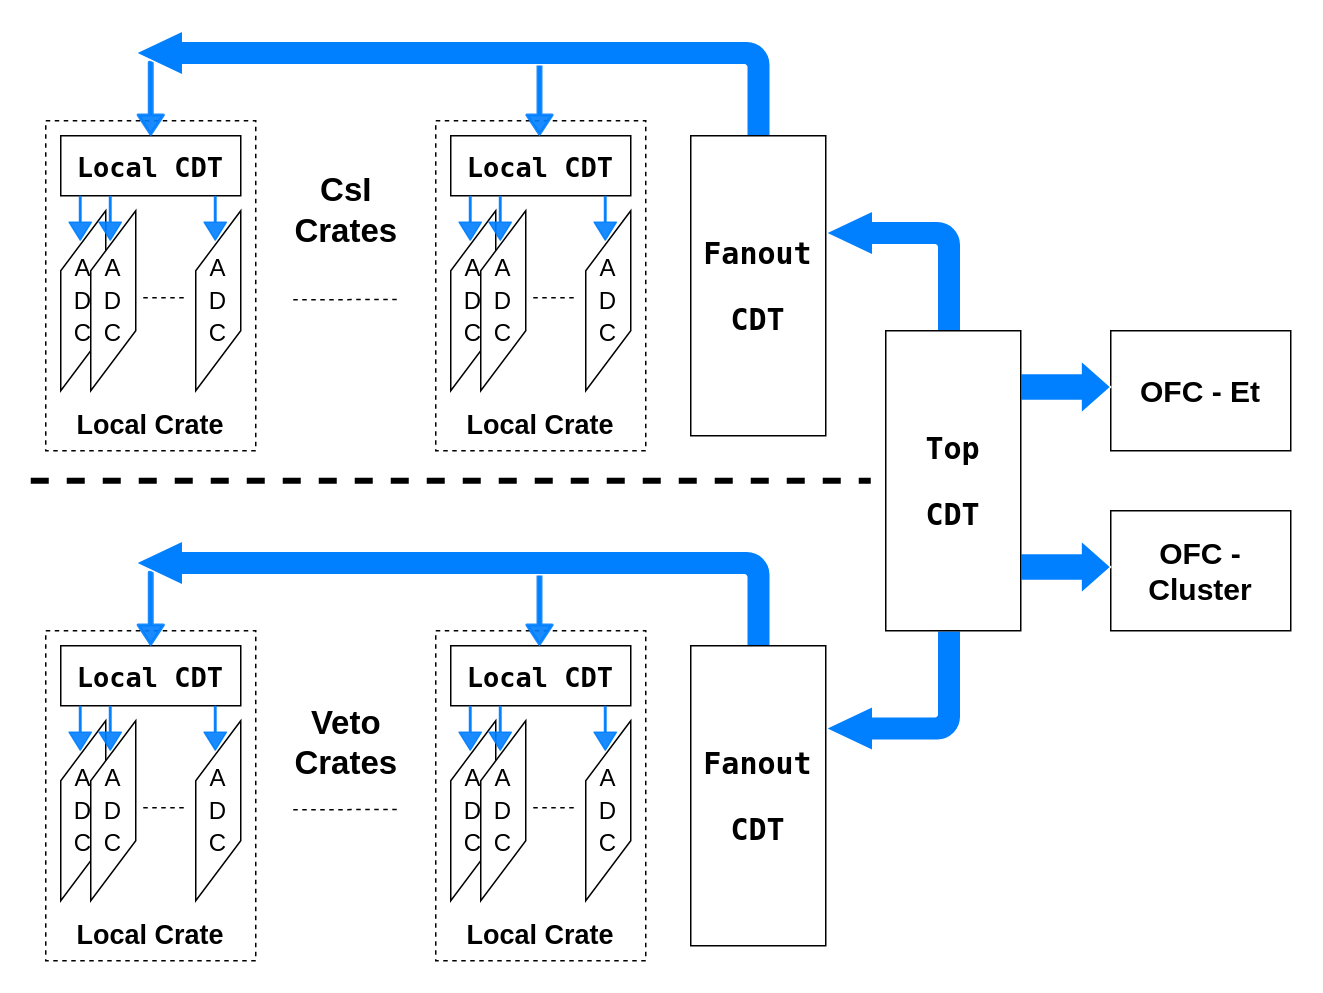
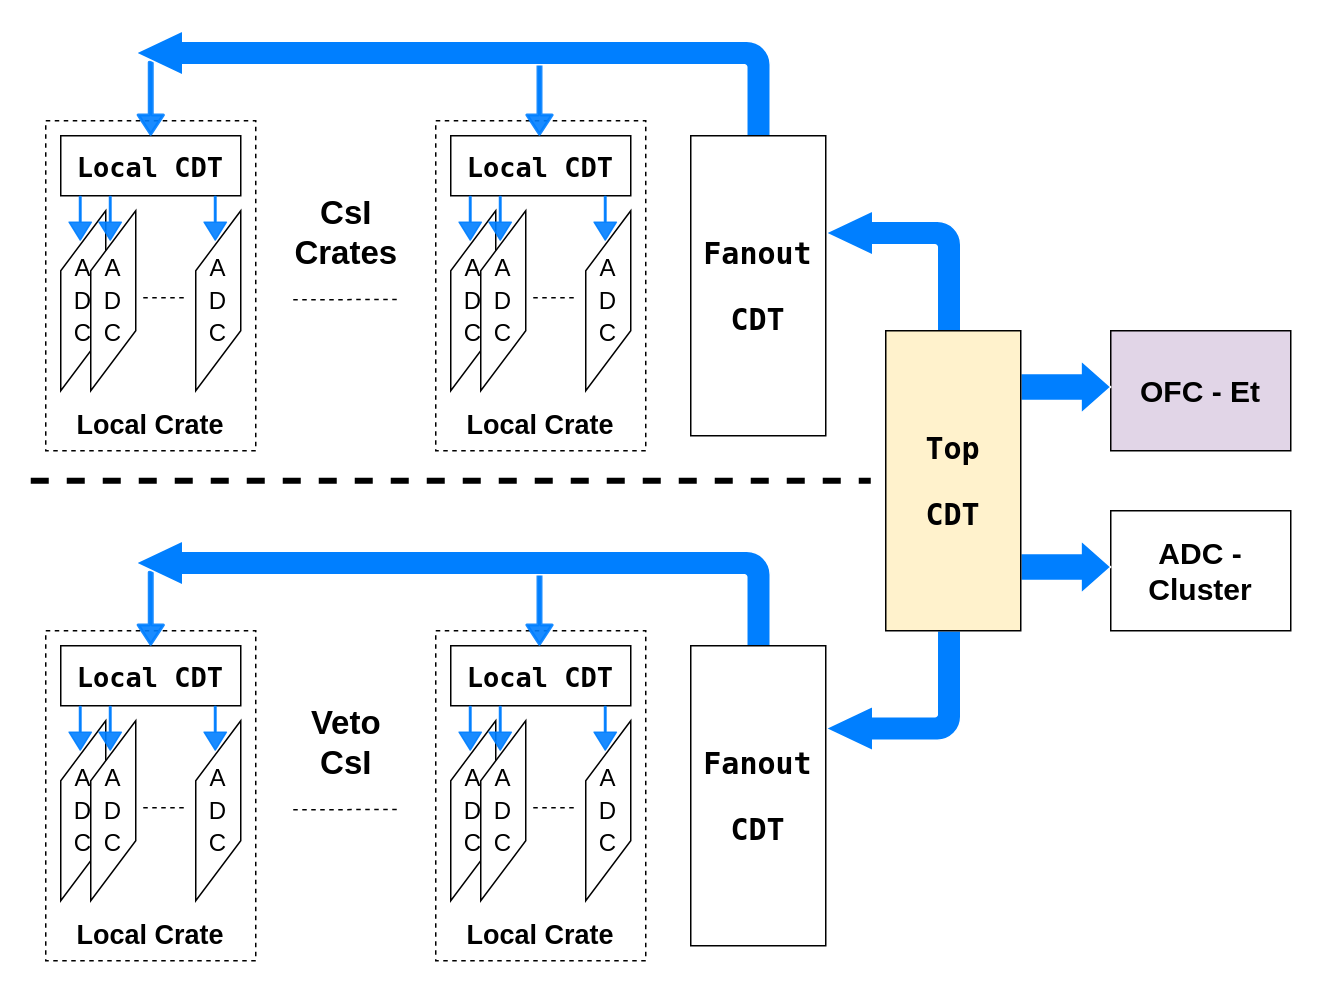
node "CsI Crates": moved (346, 211) -> (346, 233)
node "OFC - Et": fillcolor #ffffff -> #e1d5e7
node "TopCDT": fillcolor #ffffff -> #fff2cc
node "OFC - Cluster": label "OFC - Cluster" -> "ADC - Cluster"
node "Veto Crates": label "Veto Crates" -> "Veto CsI"
